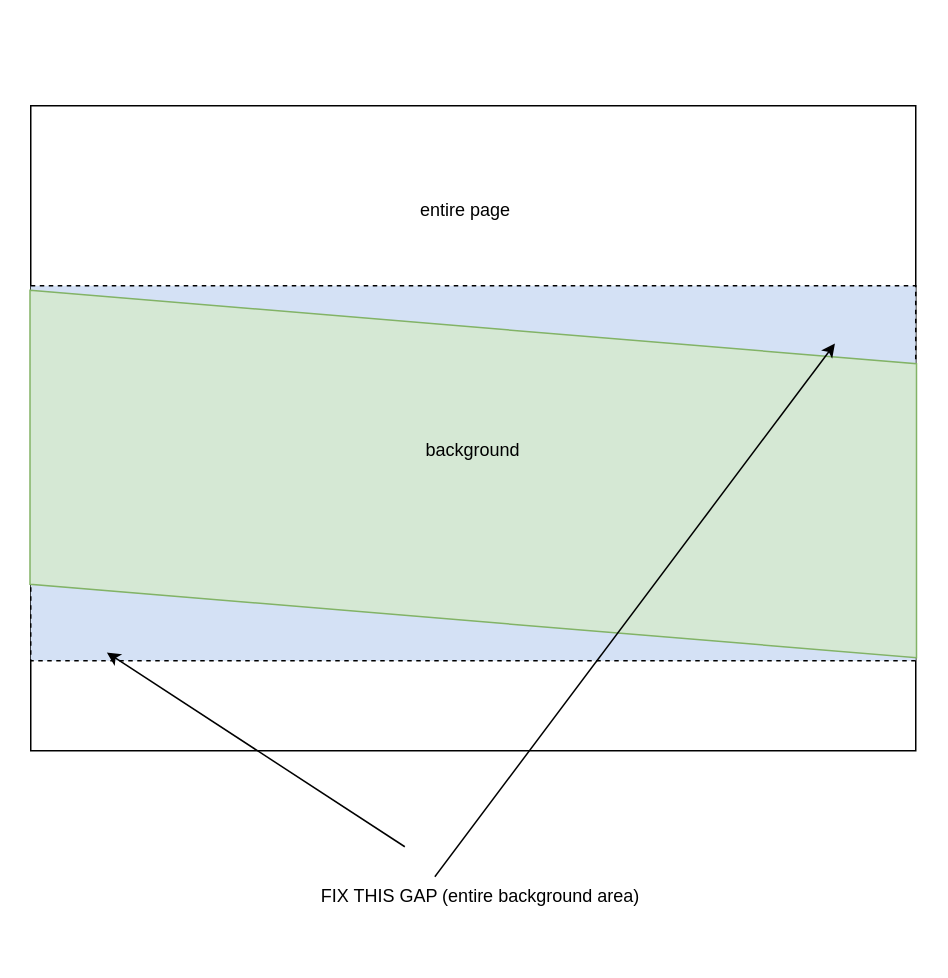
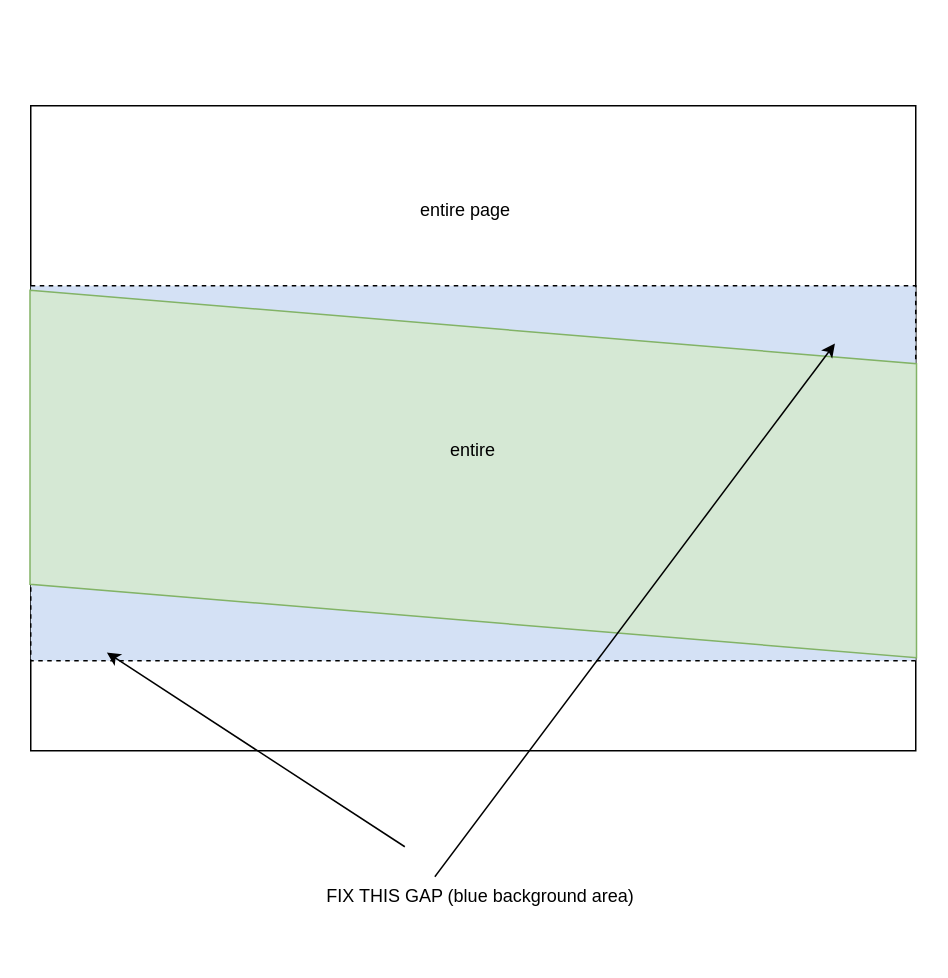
node "background": label "background" -> "entire"
node "FIX THIS GAP (entire background area)": label "FIX THIS GAP (entire background area)" -> "FIX THIS GAP (blue background area)"
